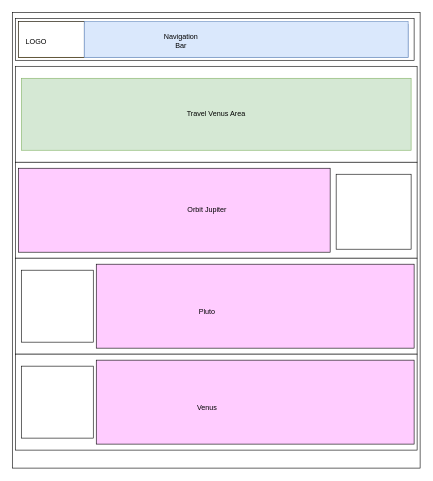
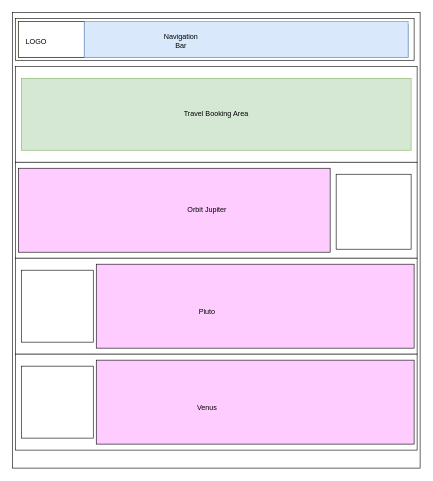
node "Travel Venus Area": label "Travel Venus Area" -> "Travel Booking Area"
